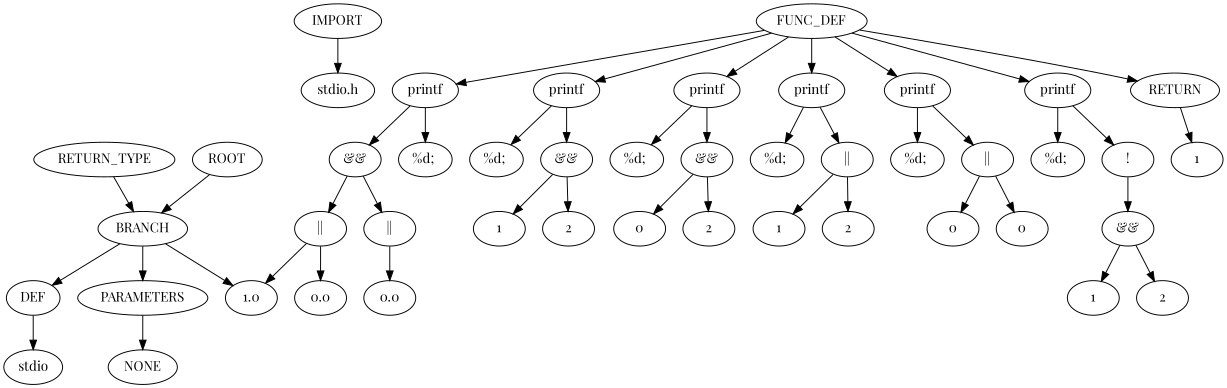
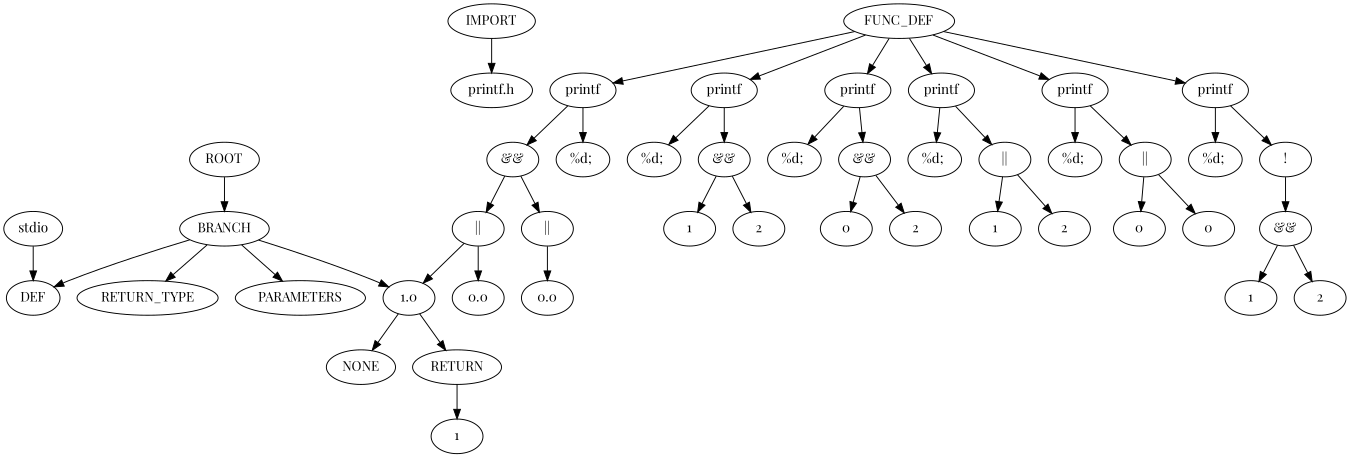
edge "FUNC_DEF" -> "RETURN": now "1.0" -> "RETURN"
node "stdio.h": label "stdio.h" -> "printf.h"
edge "RETURN_TYPE" -> "BRANCH": reversed
edge "DEF" -> "stdio": reversed
edge "PARAMETERS" -> "NONE": now "1.0" -> "NONE"
